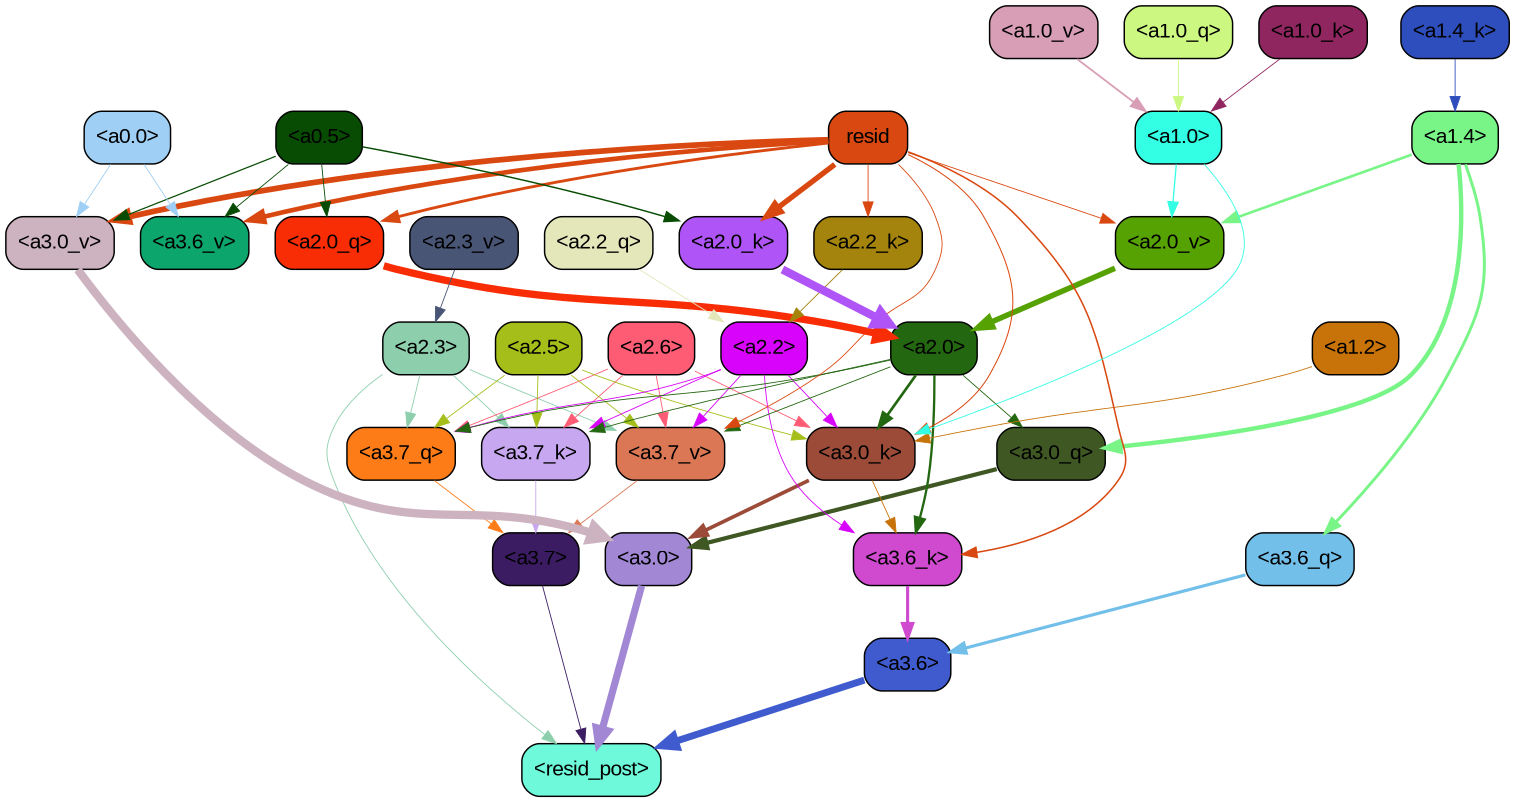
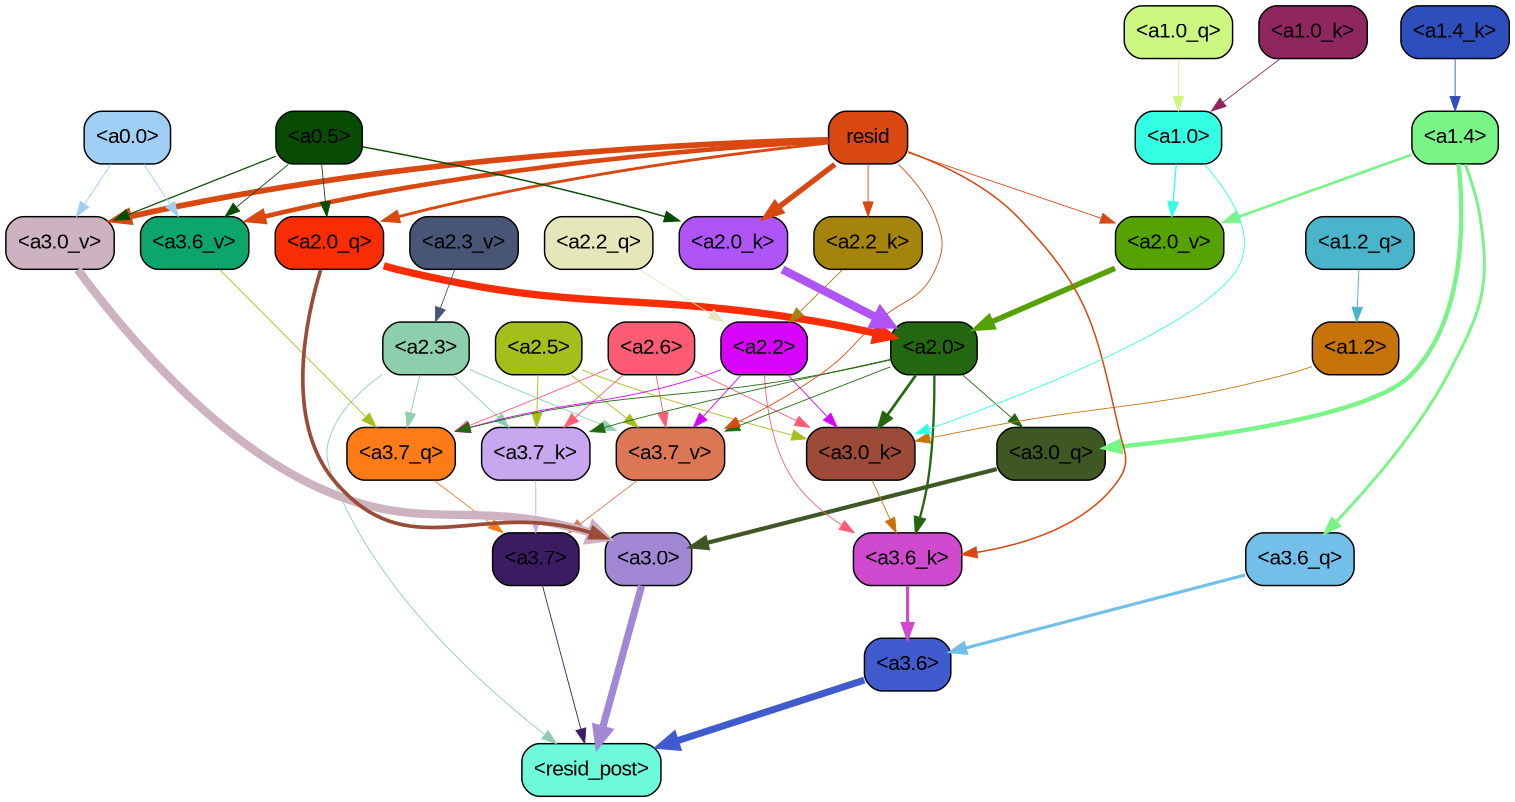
node "<a1.0_v>": removed
node "<a1.2_q>": added
edge "resid" -> "<a3.0_k>": removed
edge "<a2.5>" -> "<a3.7_q>": now "<a3.6_v>" -> "<a3.7_q>"
edge "<a2.2>" -> "<a3.7_k>": removed
edge "<a2.2>" -> "<a3.6_k>": color #d803fa -> #fd5c74
edge "<a3.0_k>" -> "<a3.0>": now "<a2.0_q>" -> "<a3.0>"
